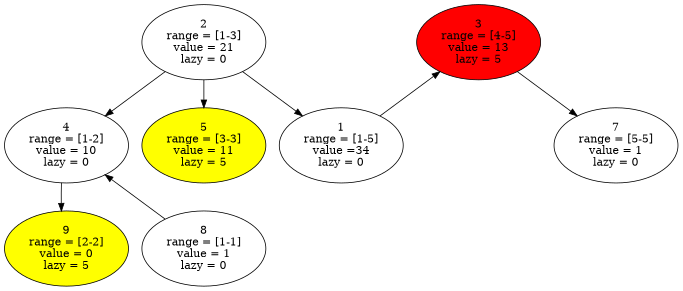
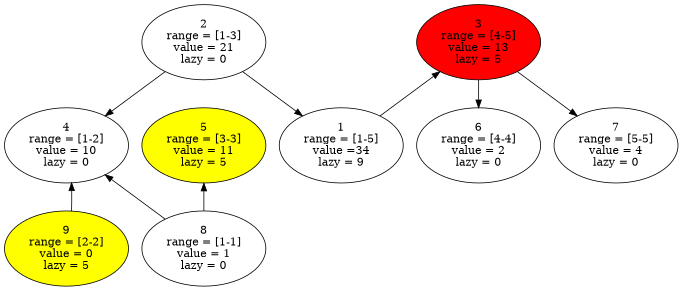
edge "2 range = [1-3] value = 21 lazy = 0" -> "5 range = [3-3] value = 11 lazy = 5": now "8 range = [1-1] value = 1 lazy = 0" -> "5 range = [3-3] value = 11 lazy = 5"
node "1 range = [1-5] value =34 lazy = 0": label "1 range = [1-5] value =34 lazy = 0" -> "1 range = [1-5] value =34 lazy = 9"
node "6 range = [4-4] value = 2 lazy = 0": added
node "7 range = [5-5] value = 1 lazy = 0": label "7 range = [5-5] value = 1 lazy = 0" -> "7 range = [5-5] value = 4 lazy = 0"
edge "4 range = [1-2] value = 10 lazy = 0" -> "9 range = [2-2] value = 0 lazy = 5": reversed
